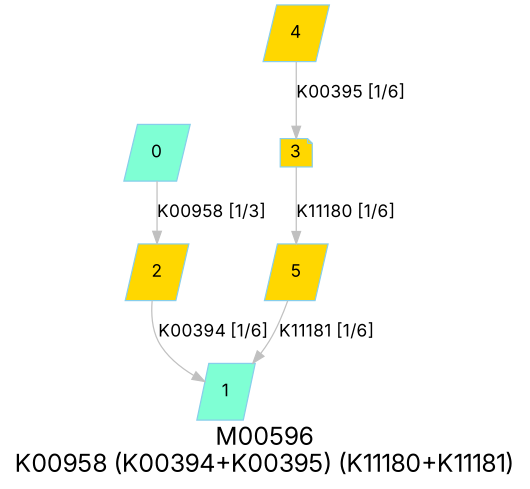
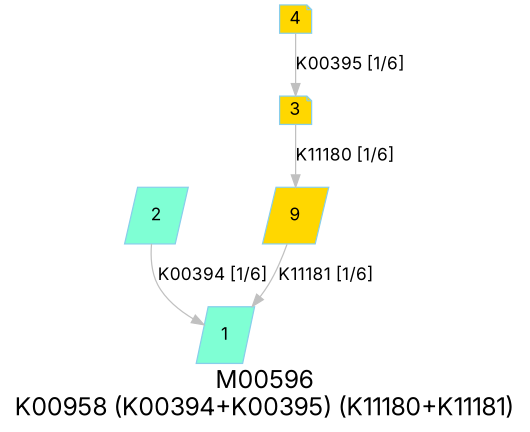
node "4": shape parallelogram -> note
node "0": removed
node "2": fillcolor gold -> aquamarine
node "5": label "5" -> "9"
